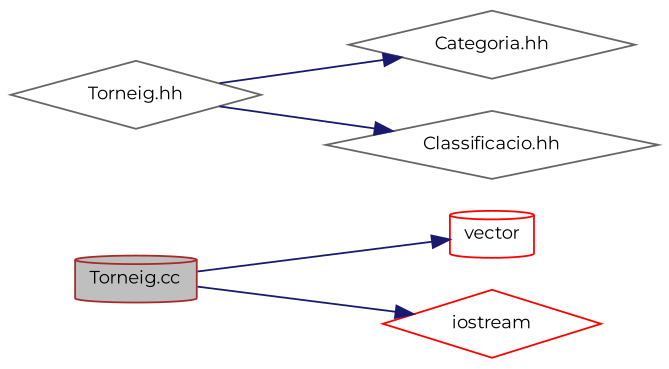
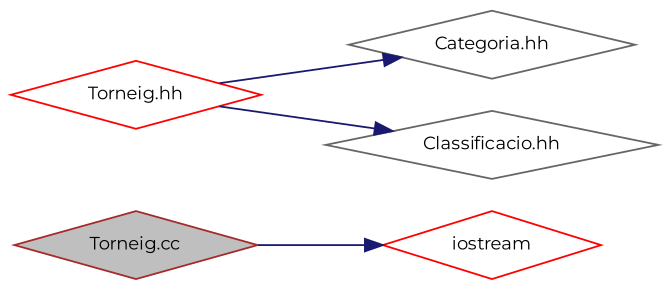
node "Torneig.hh": color gray40 -> red
node "vector": removed
node "Torneig.cc": shape cylinder -> diamond
